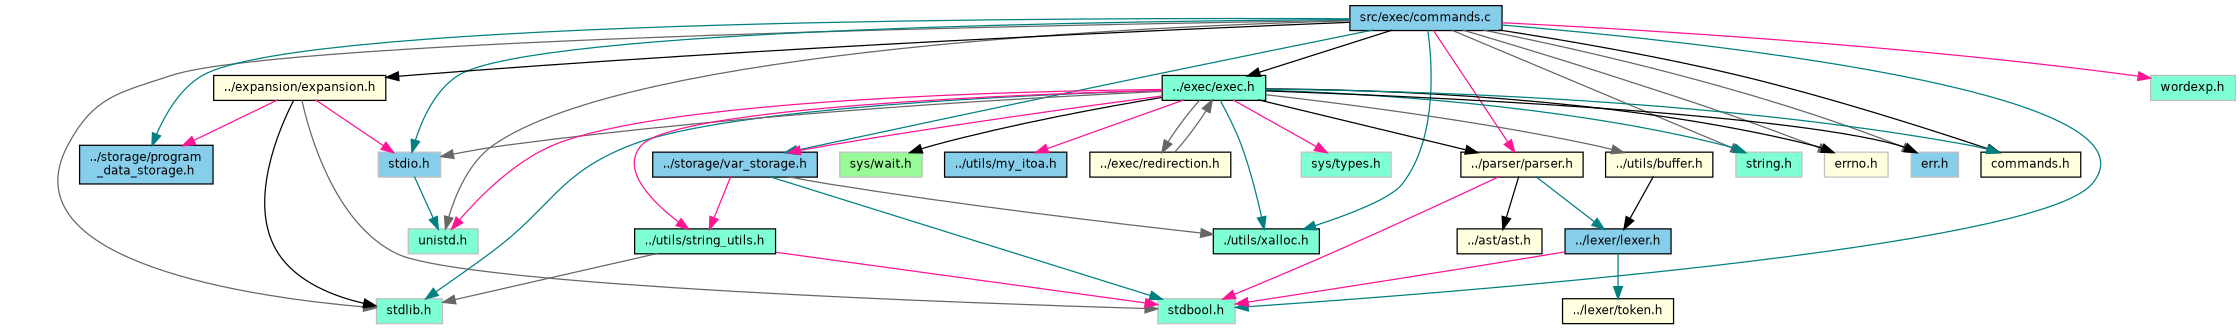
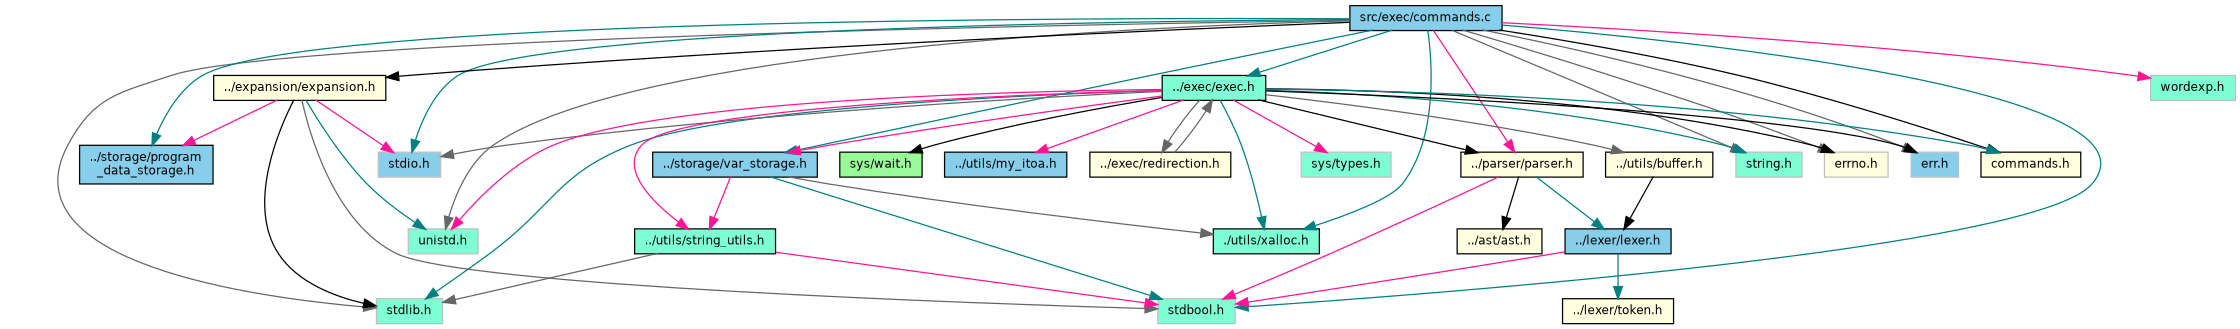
edge "src/exec/commands.c" -> "../exec/exec.h": color black -> teal
node "sys/wait.h": color grey75 -> black
edge "stdio.h" -> "unistd.h": now "../expansion/expansion.h" -> "unistd.h"
